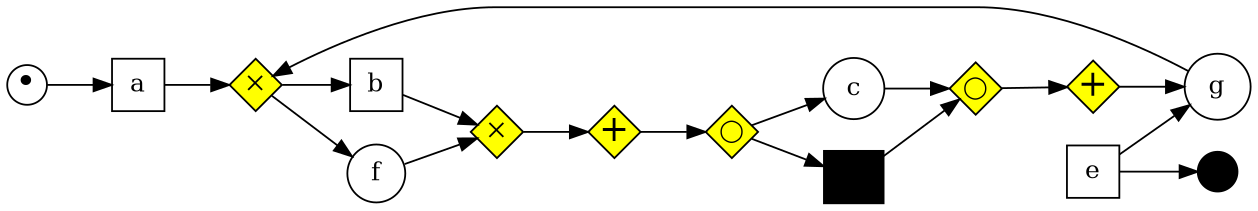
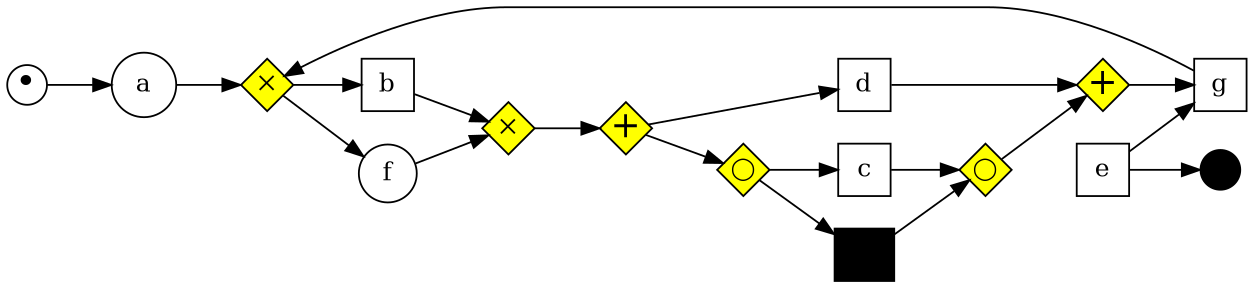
node "a": shape box -> circle
node "d": added
node "g": shape circle -> box
node "c": shape circle -> box
